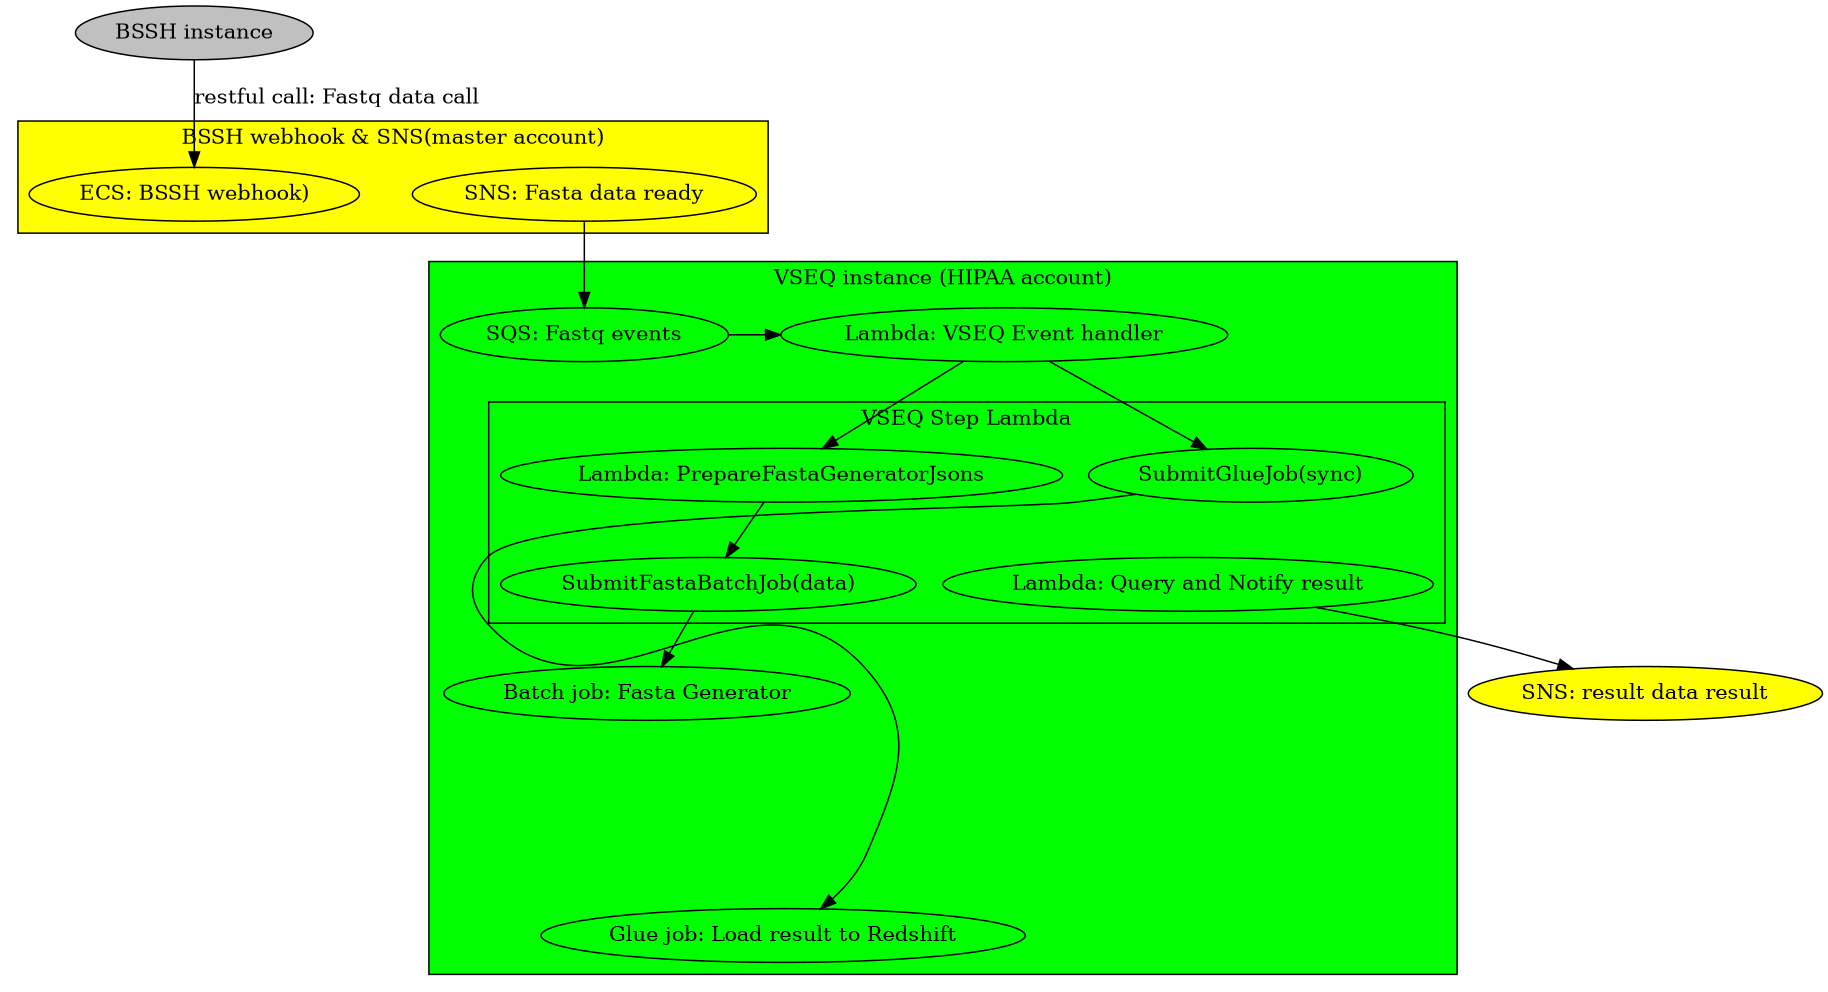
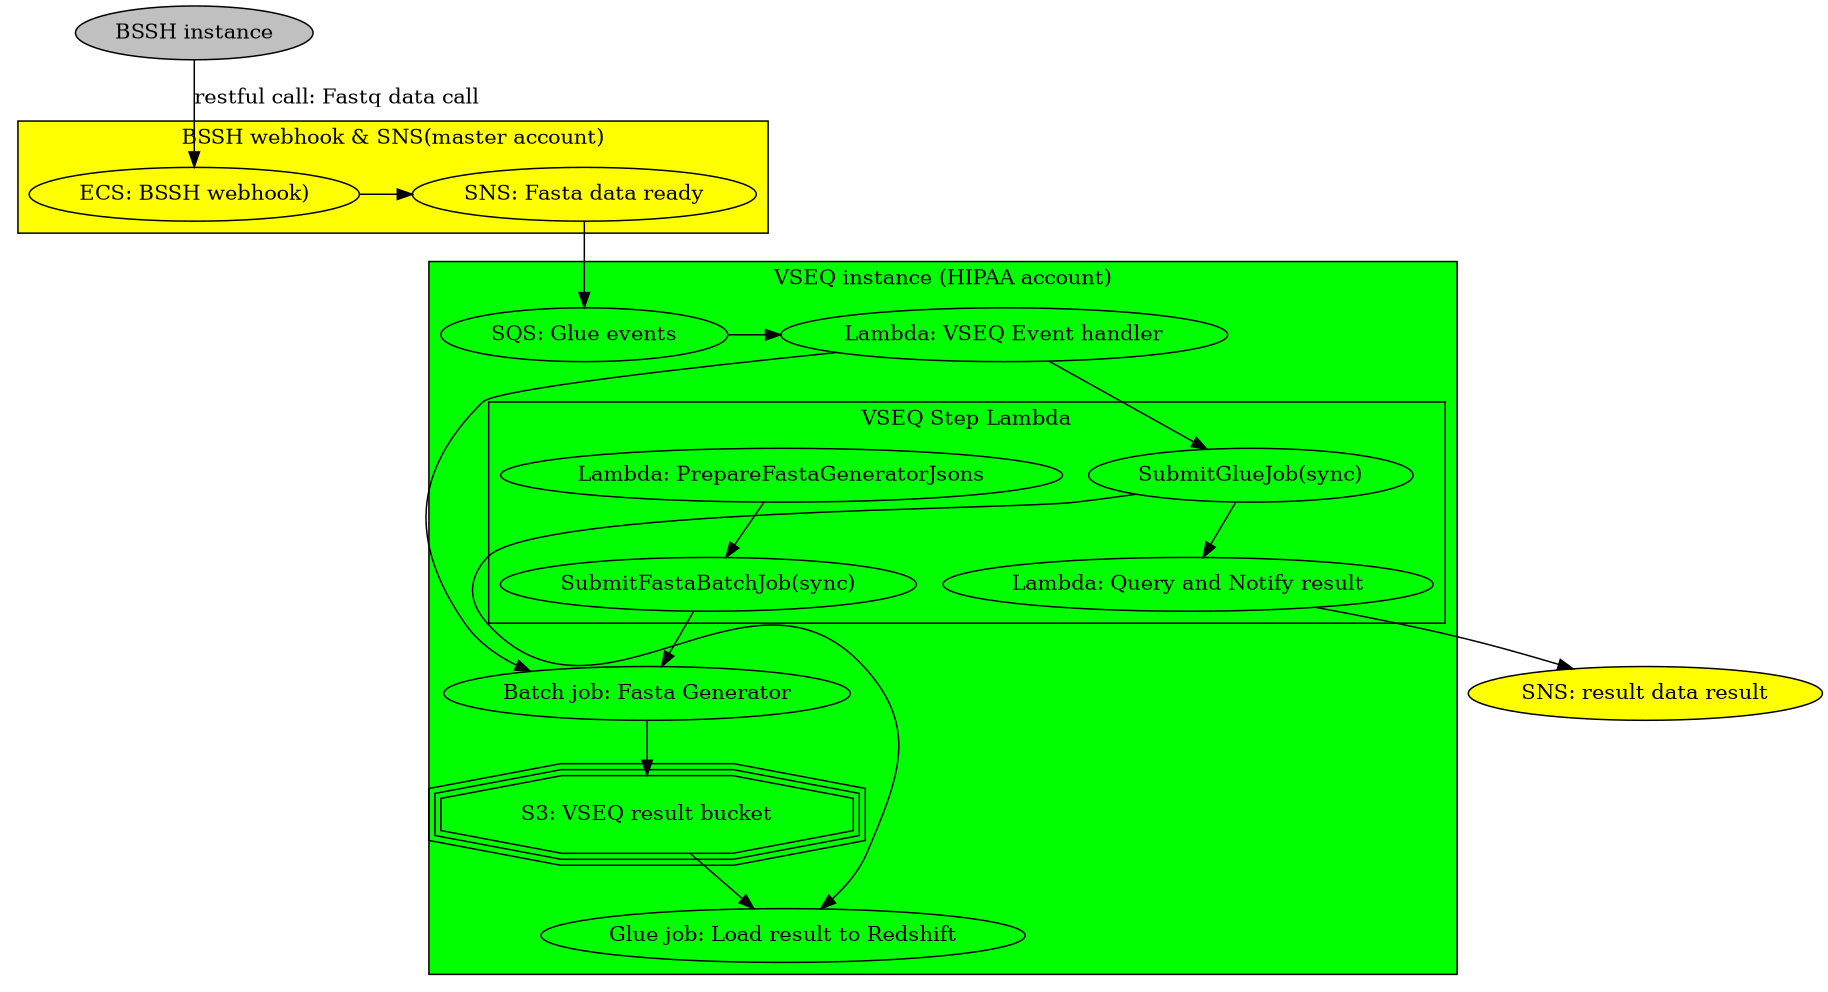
edge "ECS: BSSH webhook)" -> "SNS: Fasta data ready": added
node "SQS: Fastq events": label "SQS: Fastq events" -> "SQS: Glue events"
edge "Lambda: VSEQ Event handler" -> "Lambda: PrepareFastaGeneratorJsons": now "Lambda: VSEQ Event handler" -> "Batch job: Fasta Generator"
edge "SubmitGlueJob(sync)" -> "Lambda: Query and Notify result": added
node "SubmitFastaBatchJob(data)": label "SubmitFastaBatchJob(data)" -> "SubmitFastaBatchJob(sync)"
node "S3: VSEQ result bucket": added
